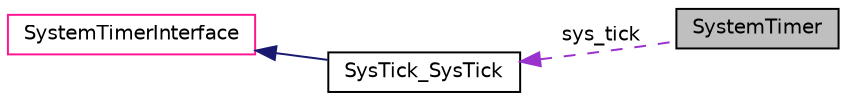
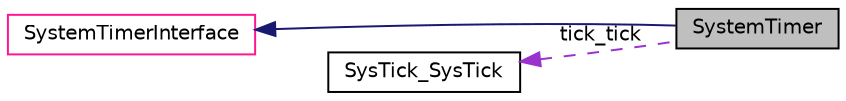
edge "SystemTimer" -> "SysTick_SysTick": label " sys_tick" -> " tick_tick"
edge "SysTick_SysTick" -> "SystemTimerInterface": now "SystemTimer" -> "SystemTimerInterface"
